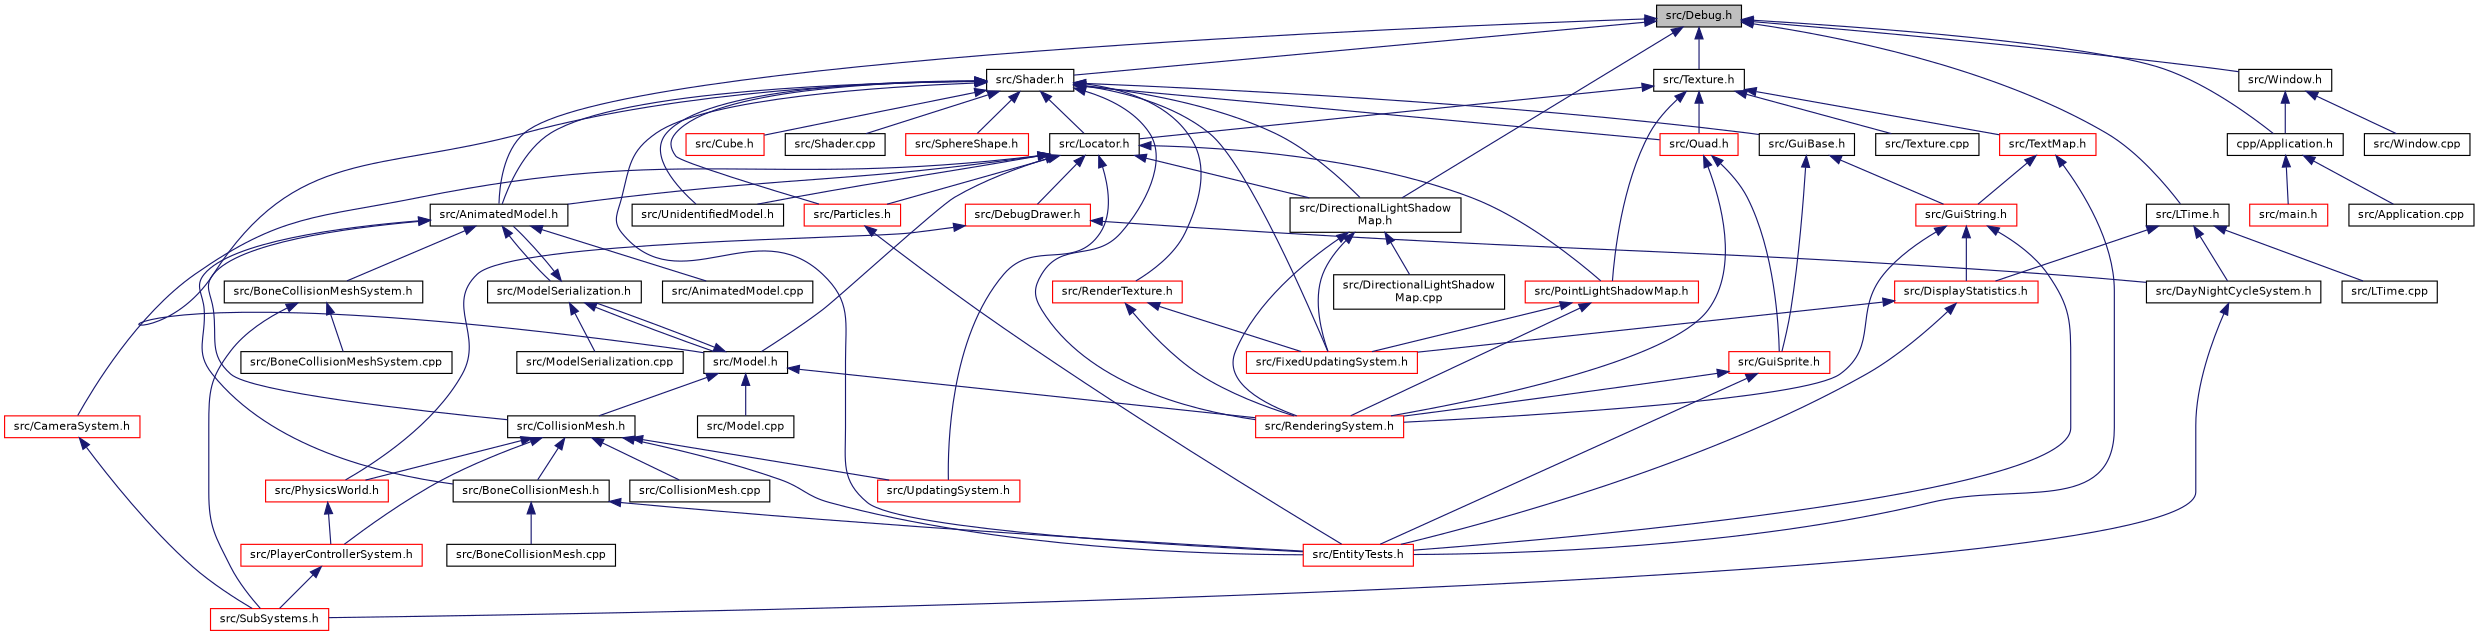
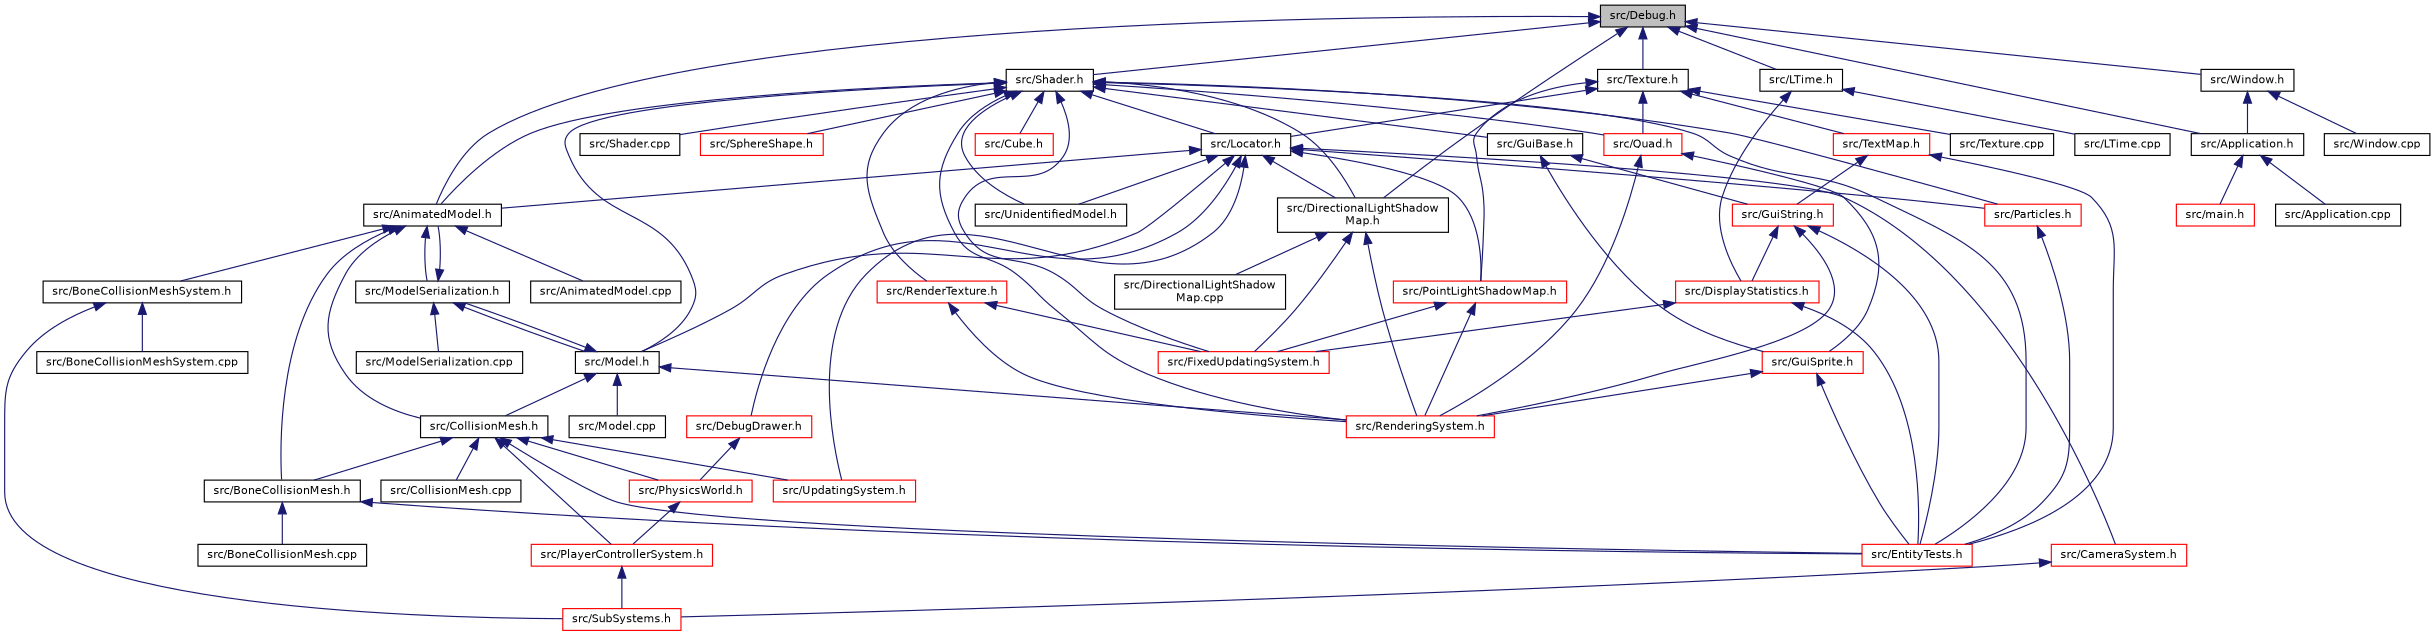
node "cpp/Application.h": label "cpp/Application.h" -> "src/Application.h"
node "src/DayNightCycleSystem.h": removed
